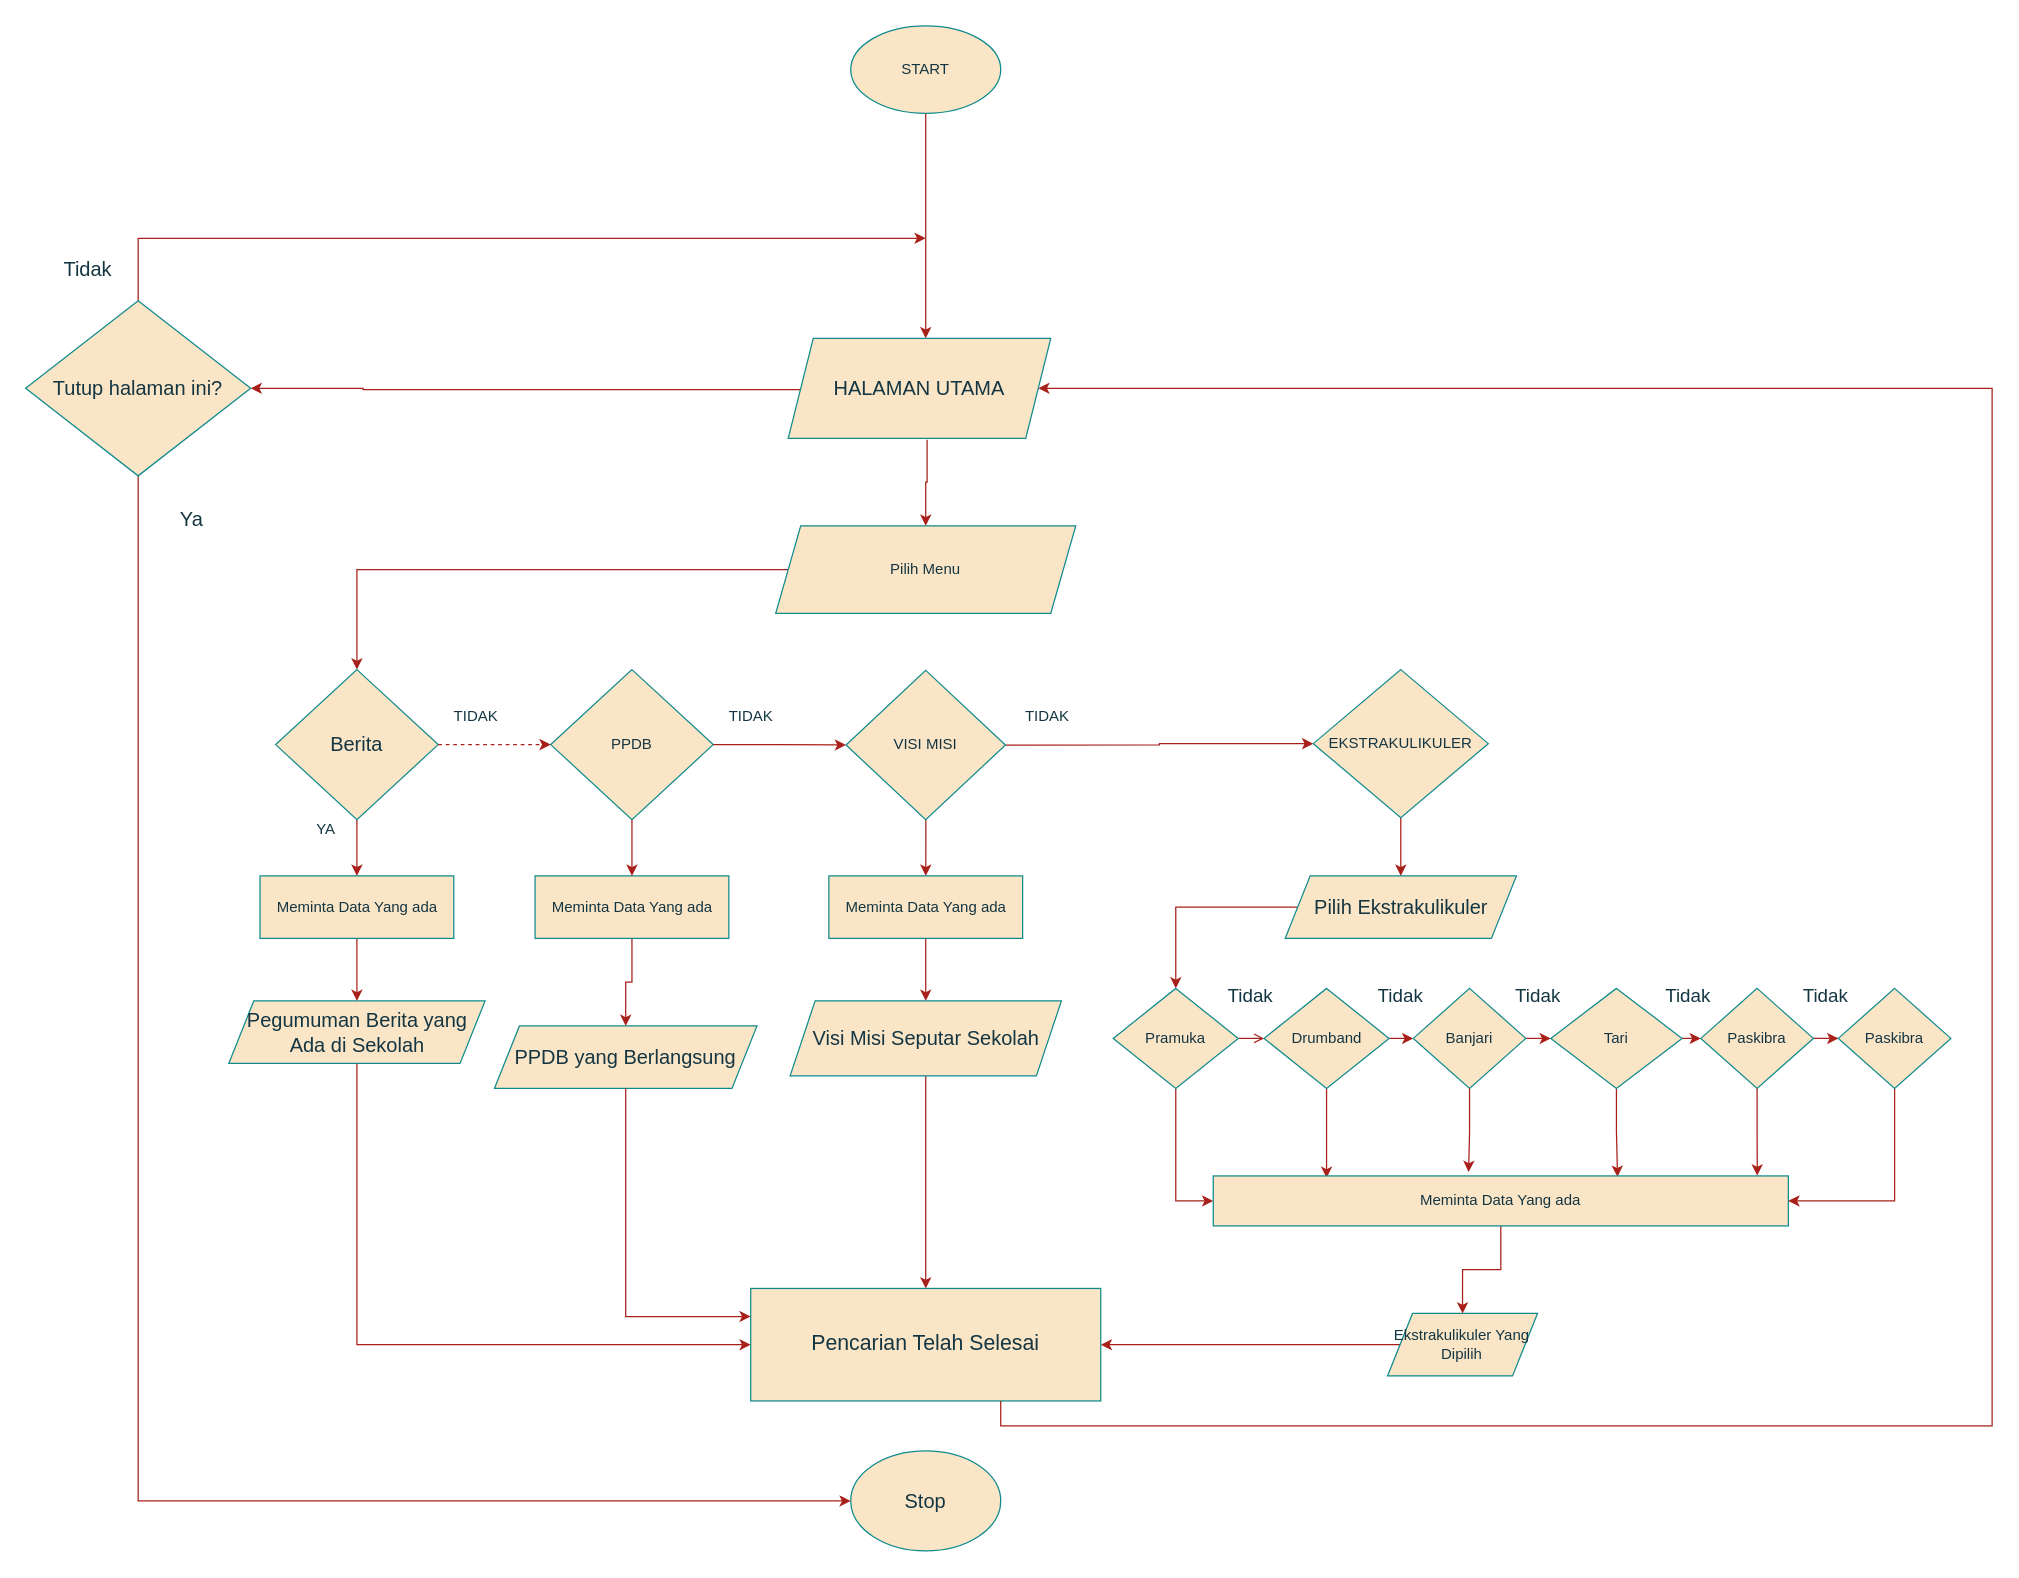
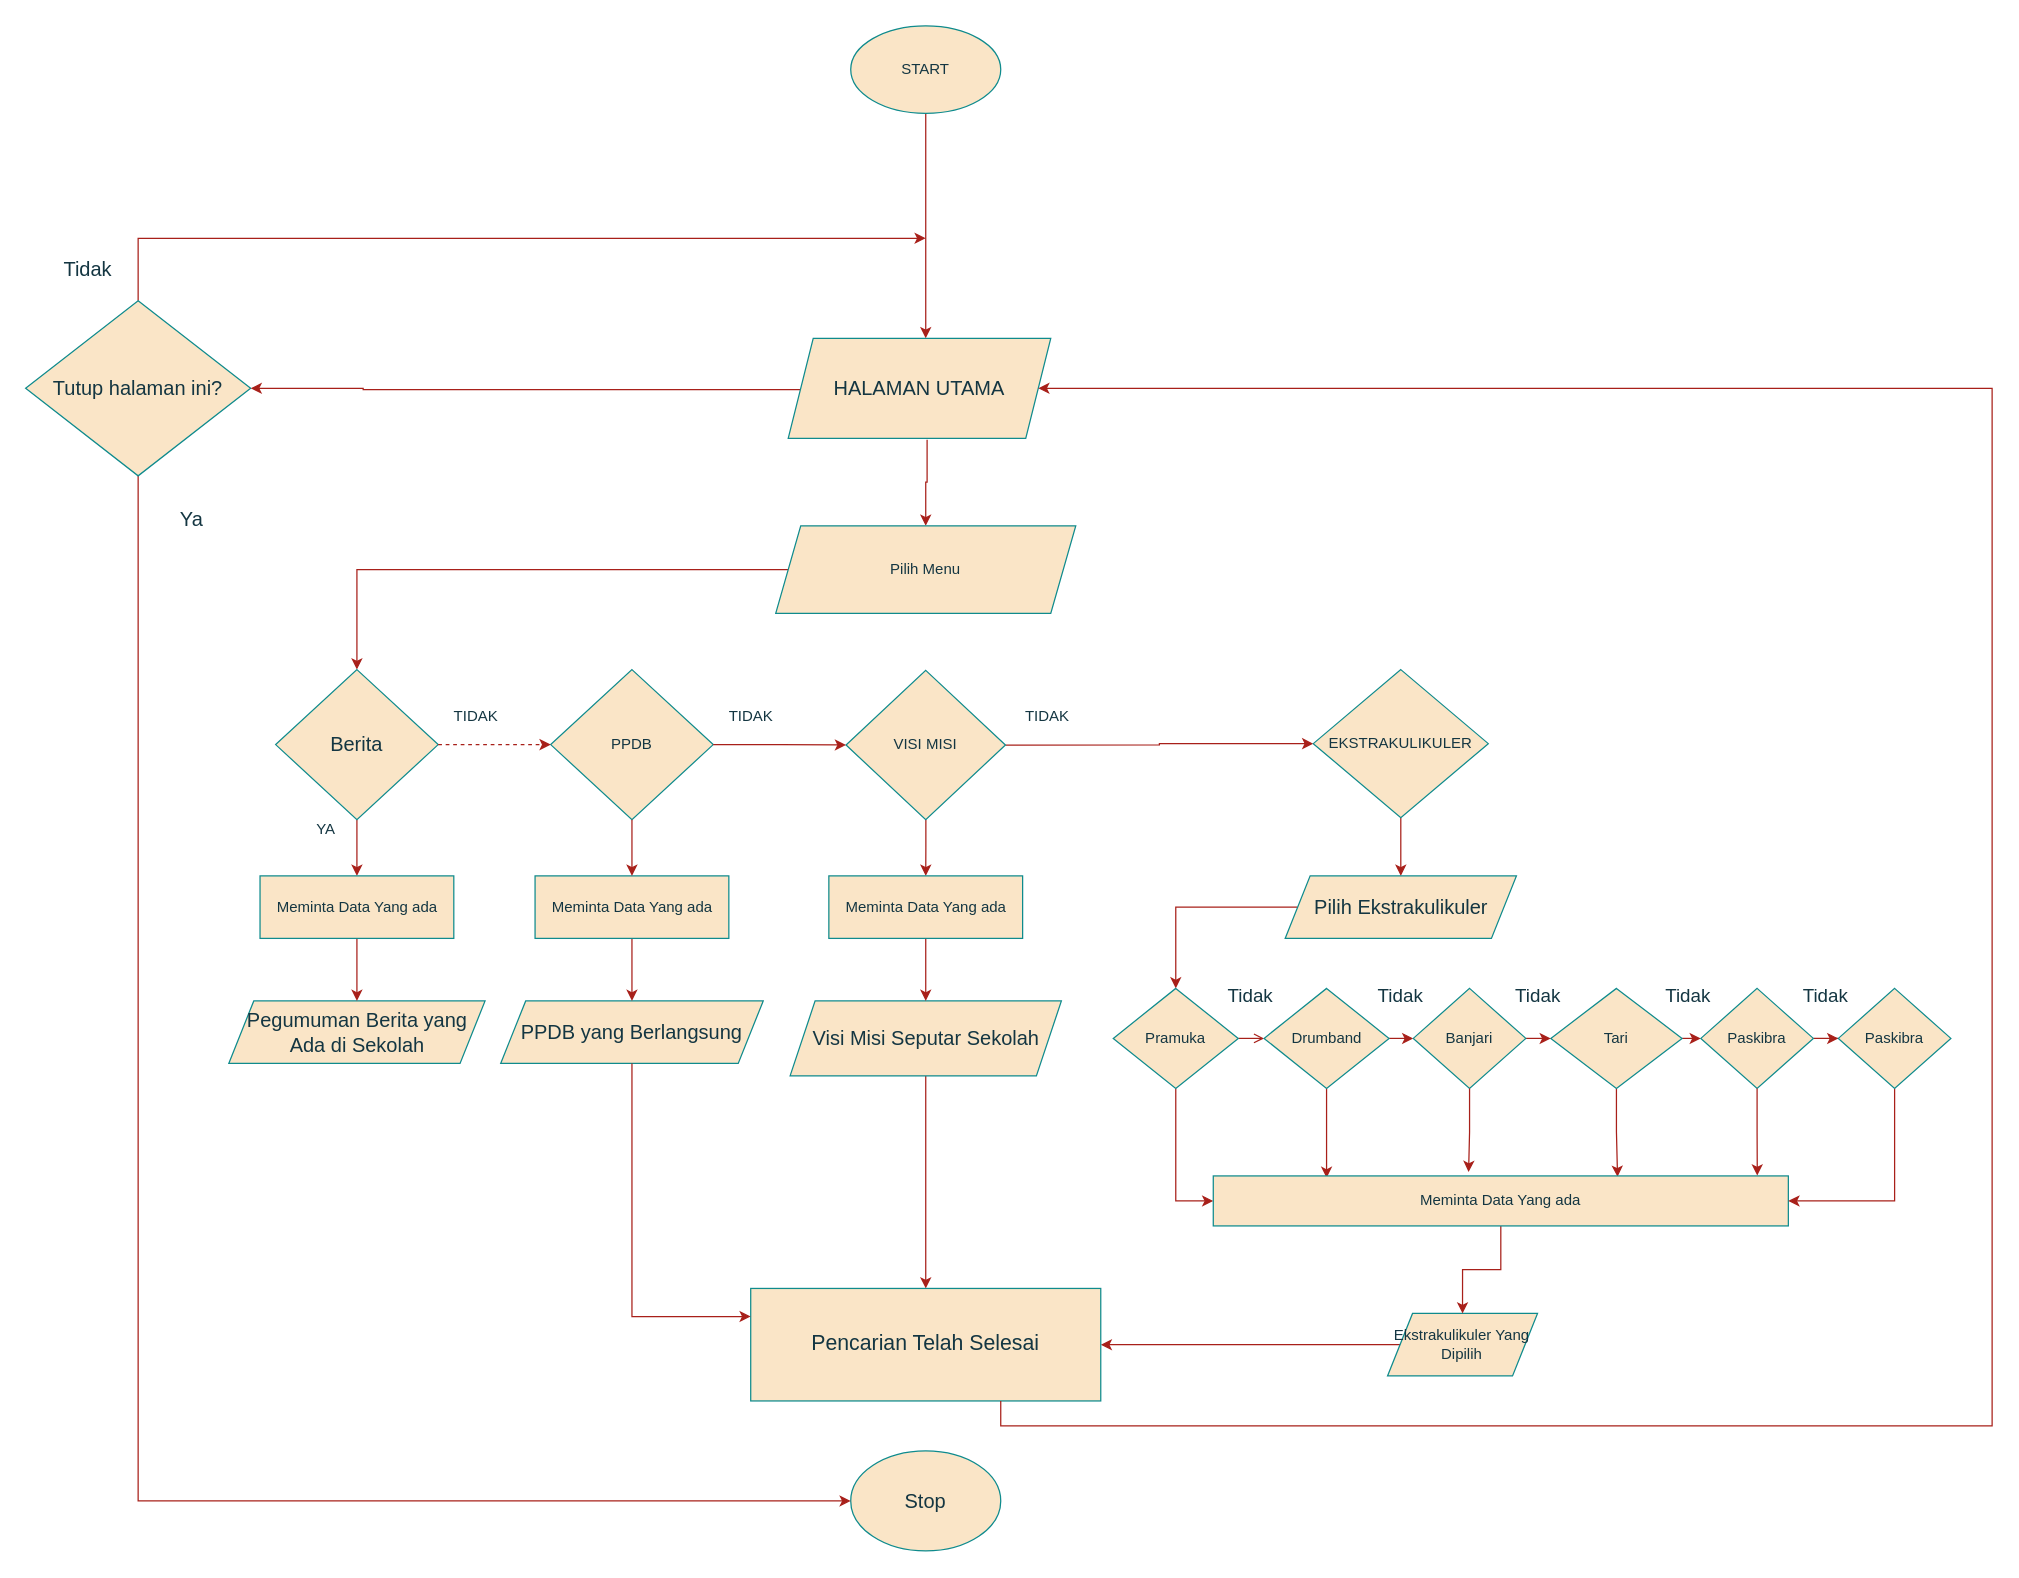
node "PPDB yang Berlangsung": moved (626, 1057) -> (632, 1032)
edge "Pegumuman Berita yang Ada di Sekolah" -> "Pencarian Telah Selesai": removed
